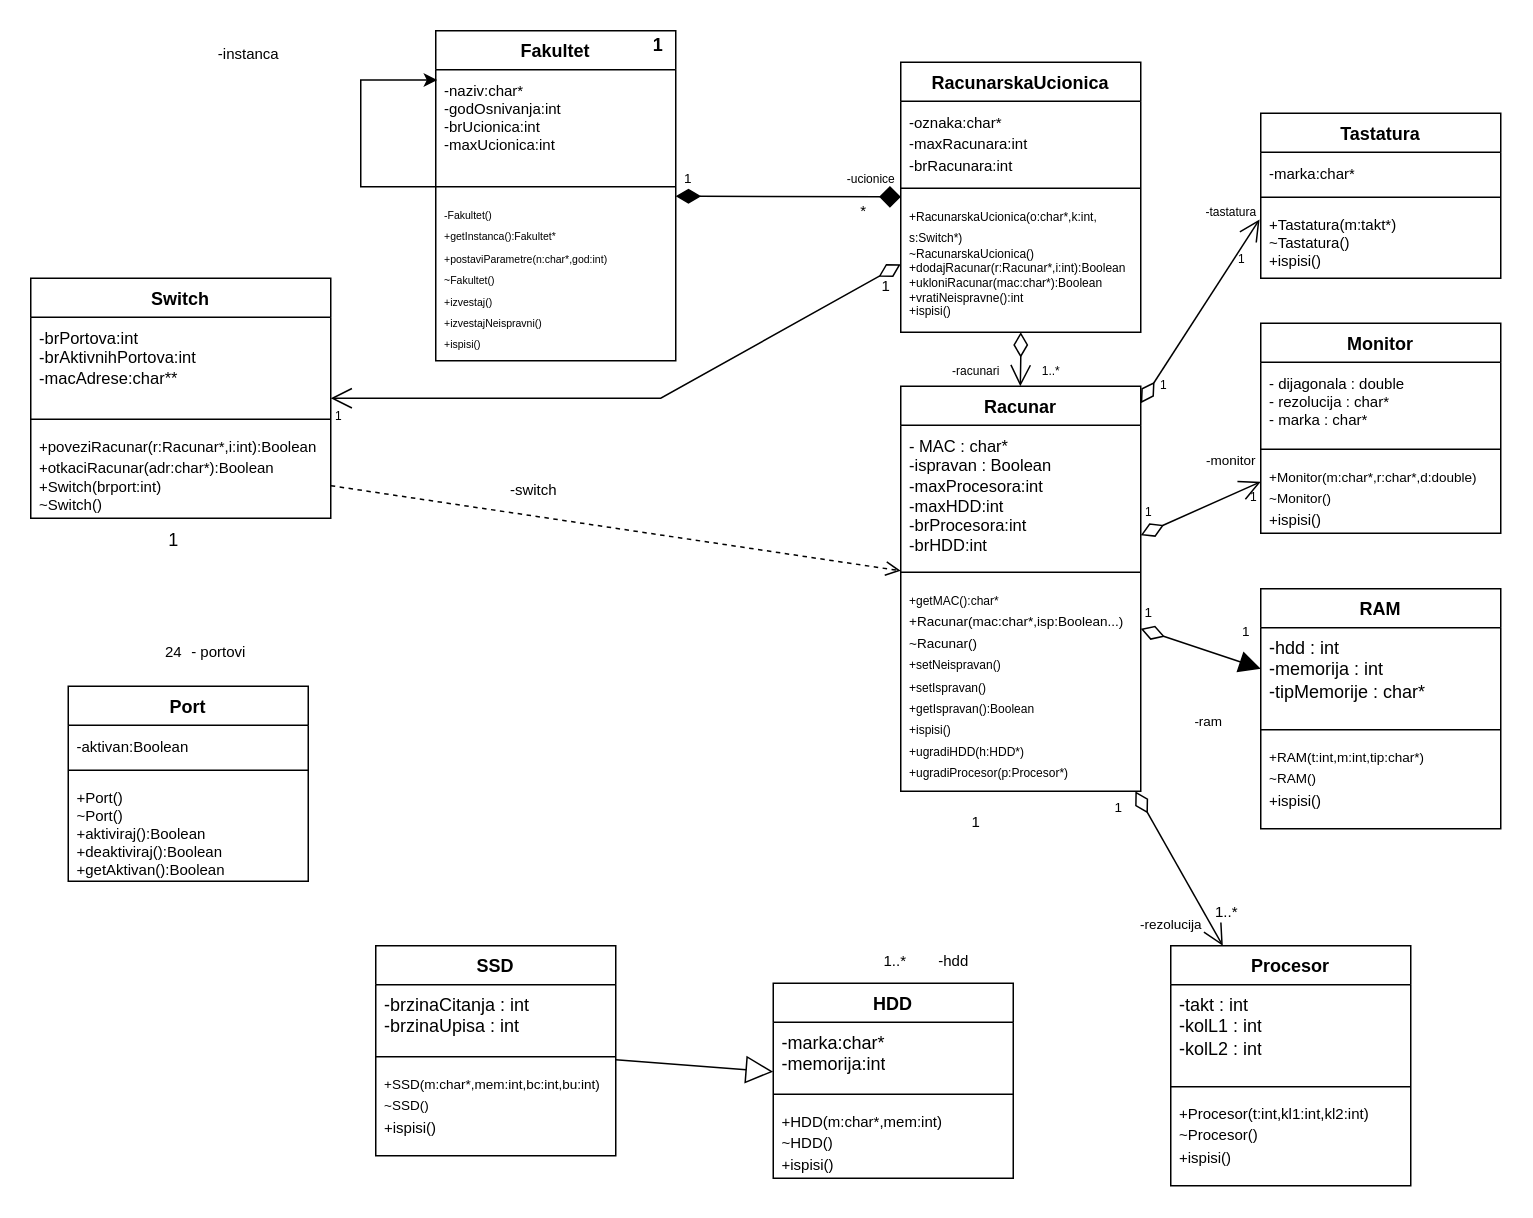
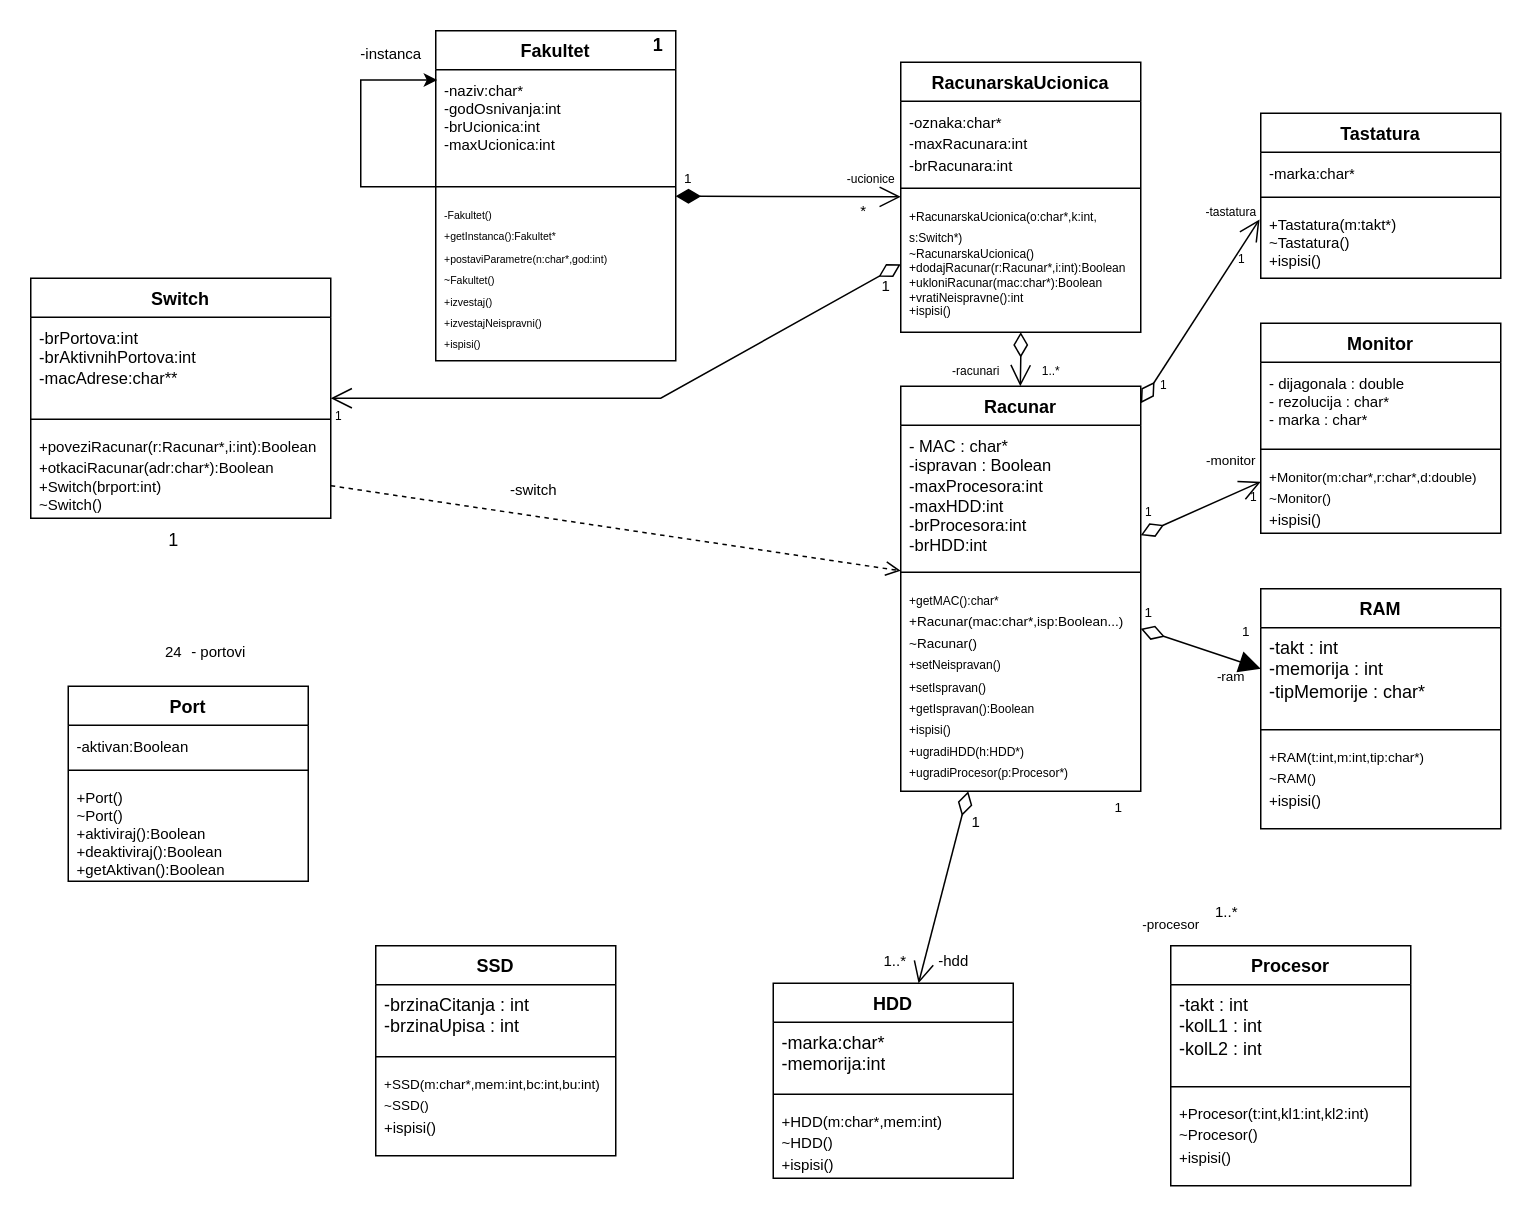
node "-instanca": moved (248, 53) -> (391, 53)
edge "Fakultet" -- "RacunarskaUcionica": arrowhead diamond -> open
node "-hdd : int -memorija : int -tipMemorije : char*": label "-hdd : int -memorija : int -tipMemorije : char*" -> "-takt : int -memorija : int -tipMemorije : char*"
node "-ram": moved (1208, 721) -> (1231, 676)
edge "Racunar" -- "Procesor": removed
edge "Racunar" -- "HDD": added
node "-rezolucija": label "-rezolucija" -> "-procesor"
edge "SSD" -> "HDD": removed
